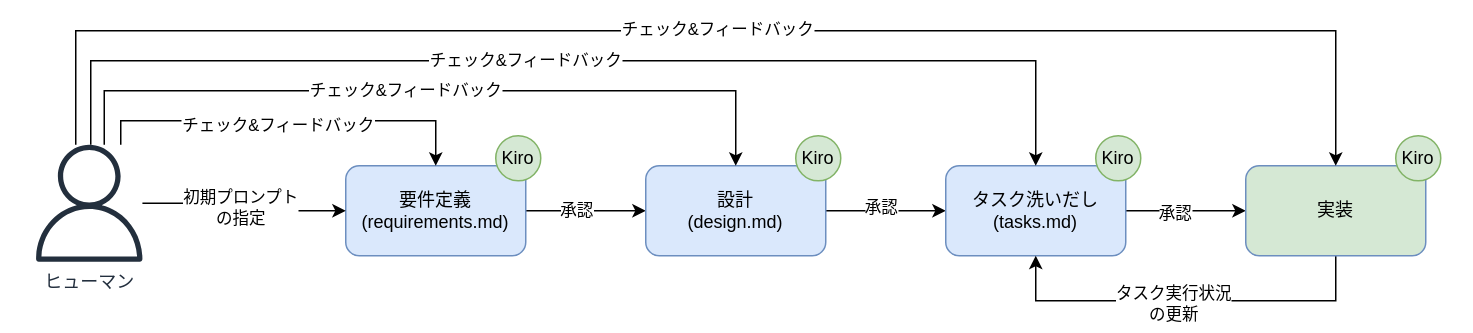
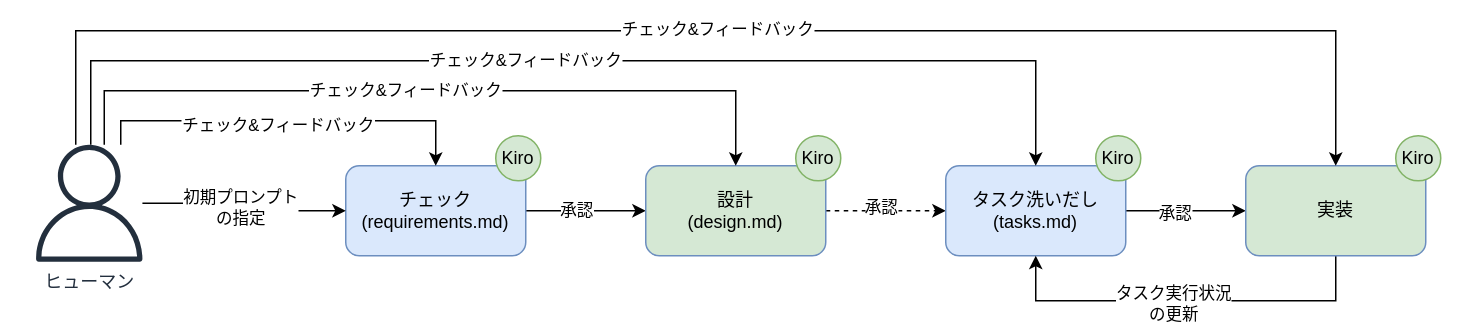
node "要件定義 (requirements.md)": label "要件定義 (requirements.md)" -> "チェック (requirements.md)"
node "設計 (design.md)": fillcolor #dae8fc -> #d5e8d4
edge "設計 (design.md)" -> "タスク洗いだし (tasks.md)": style solid -> dashed
